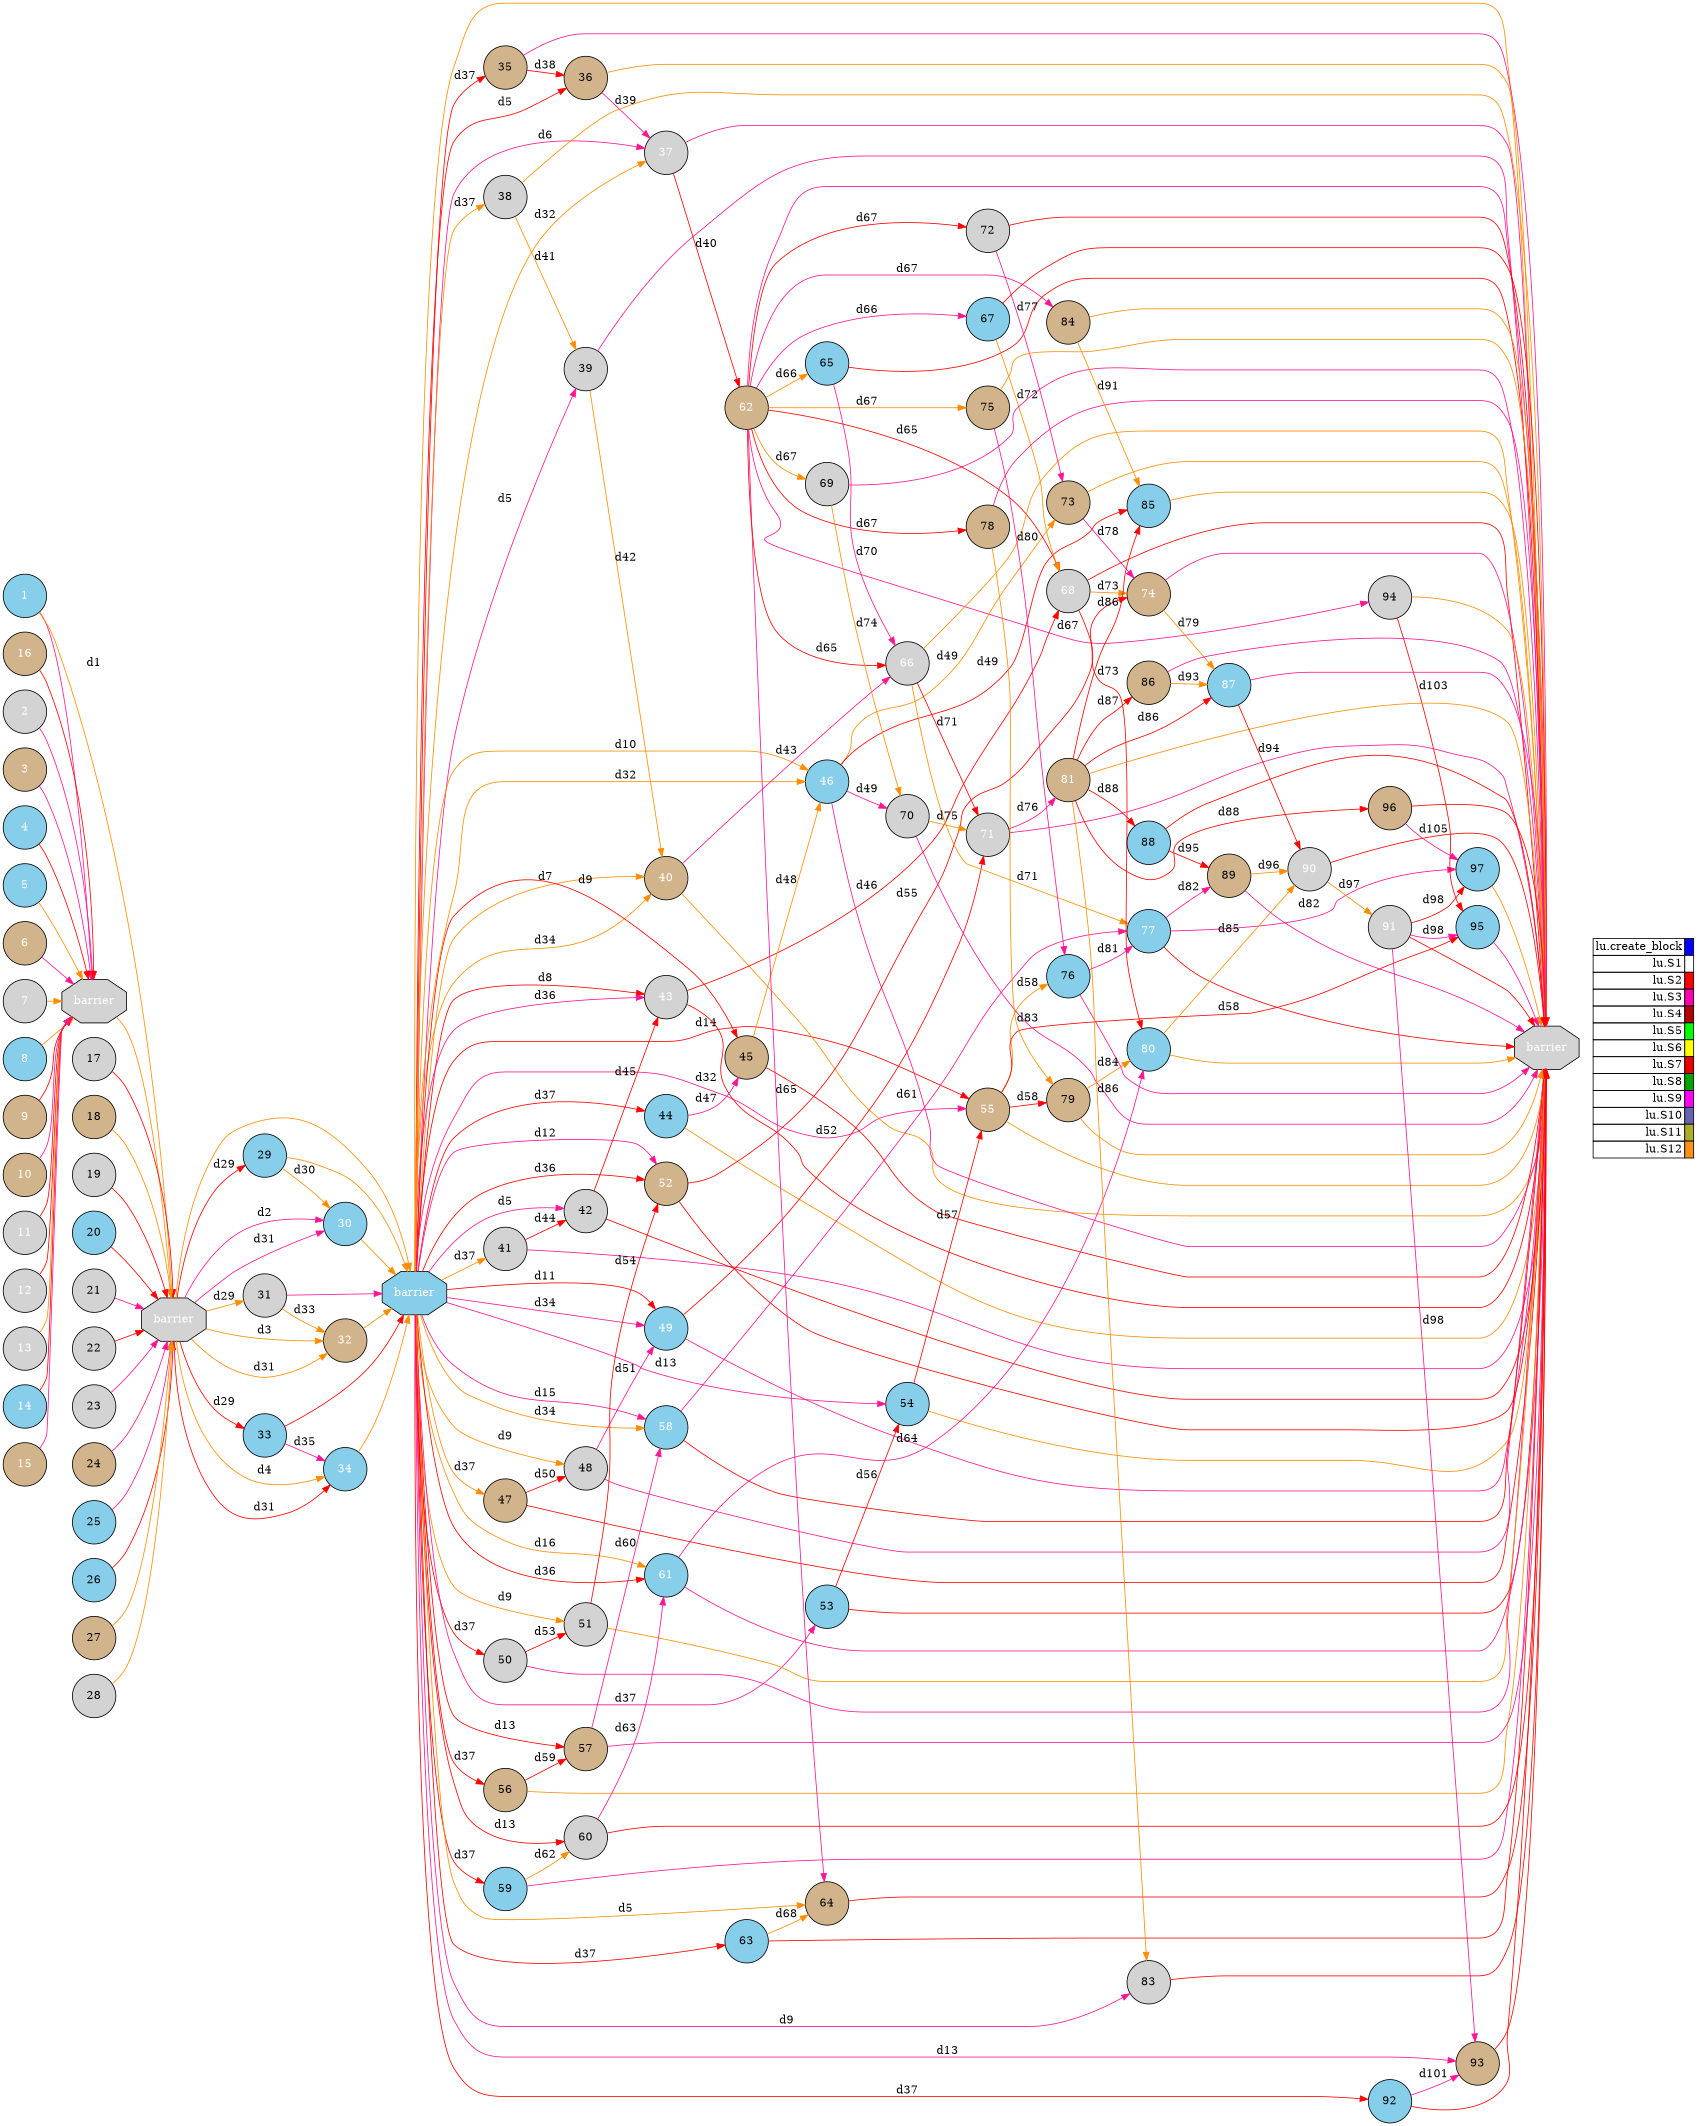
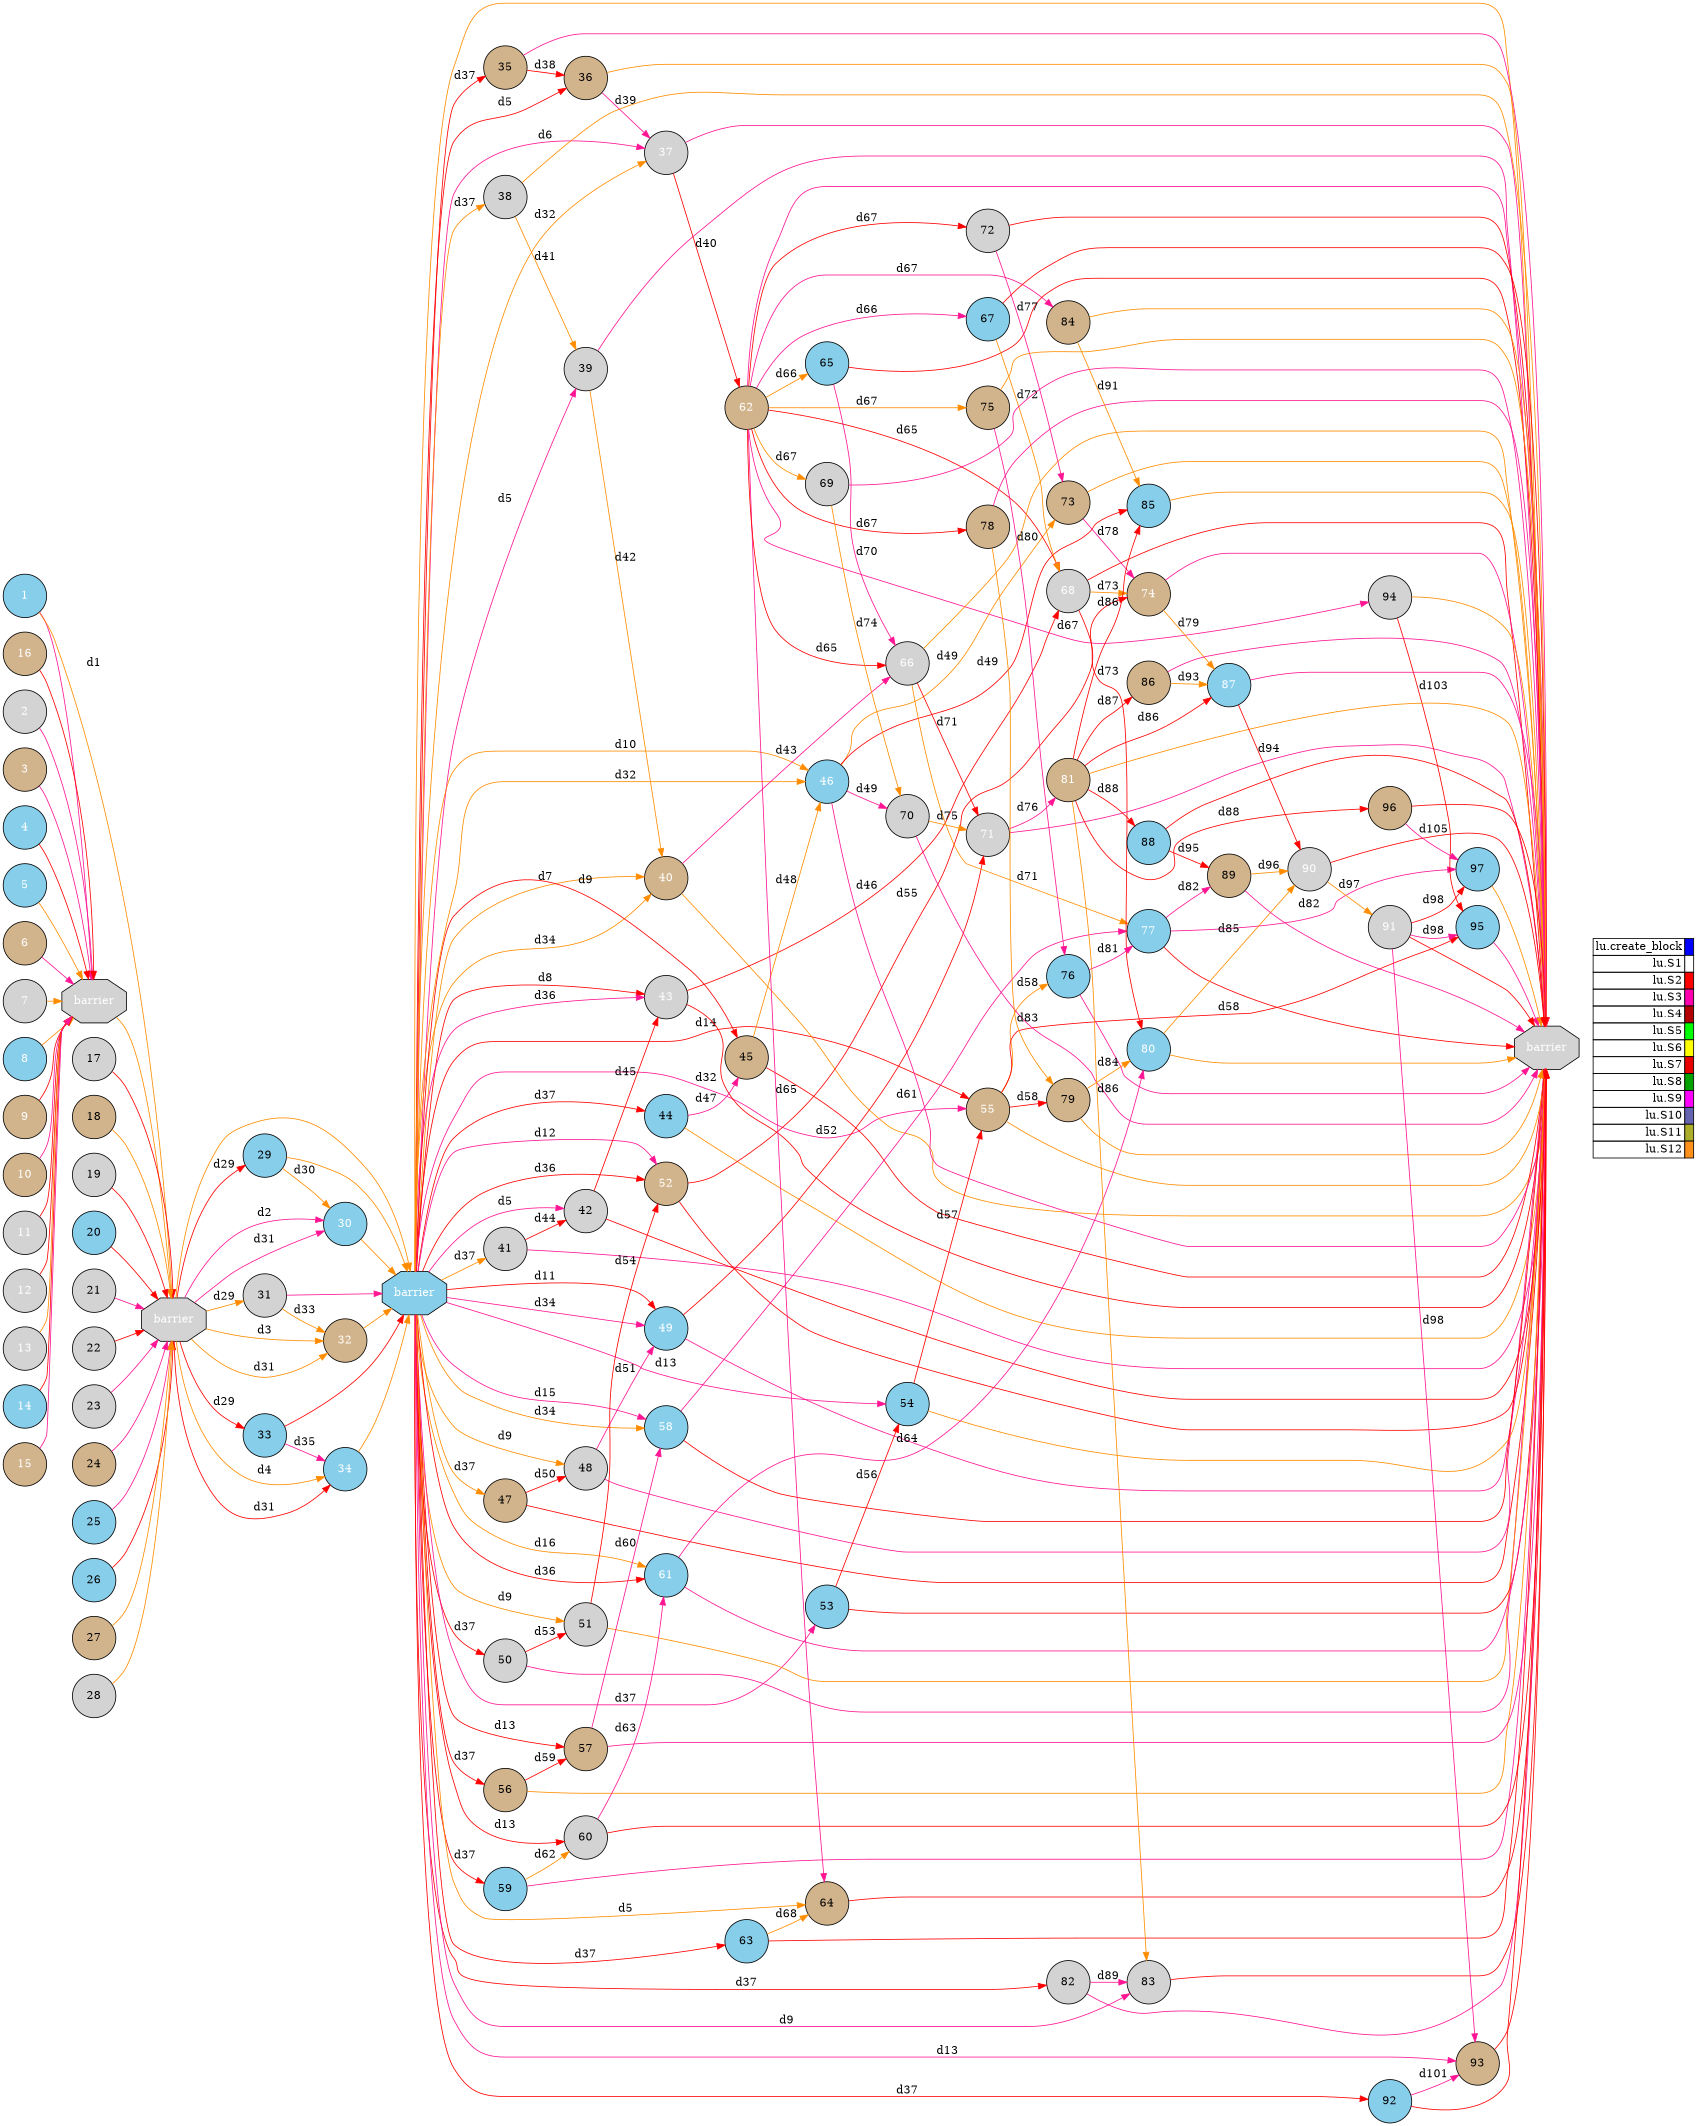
node "82": added
